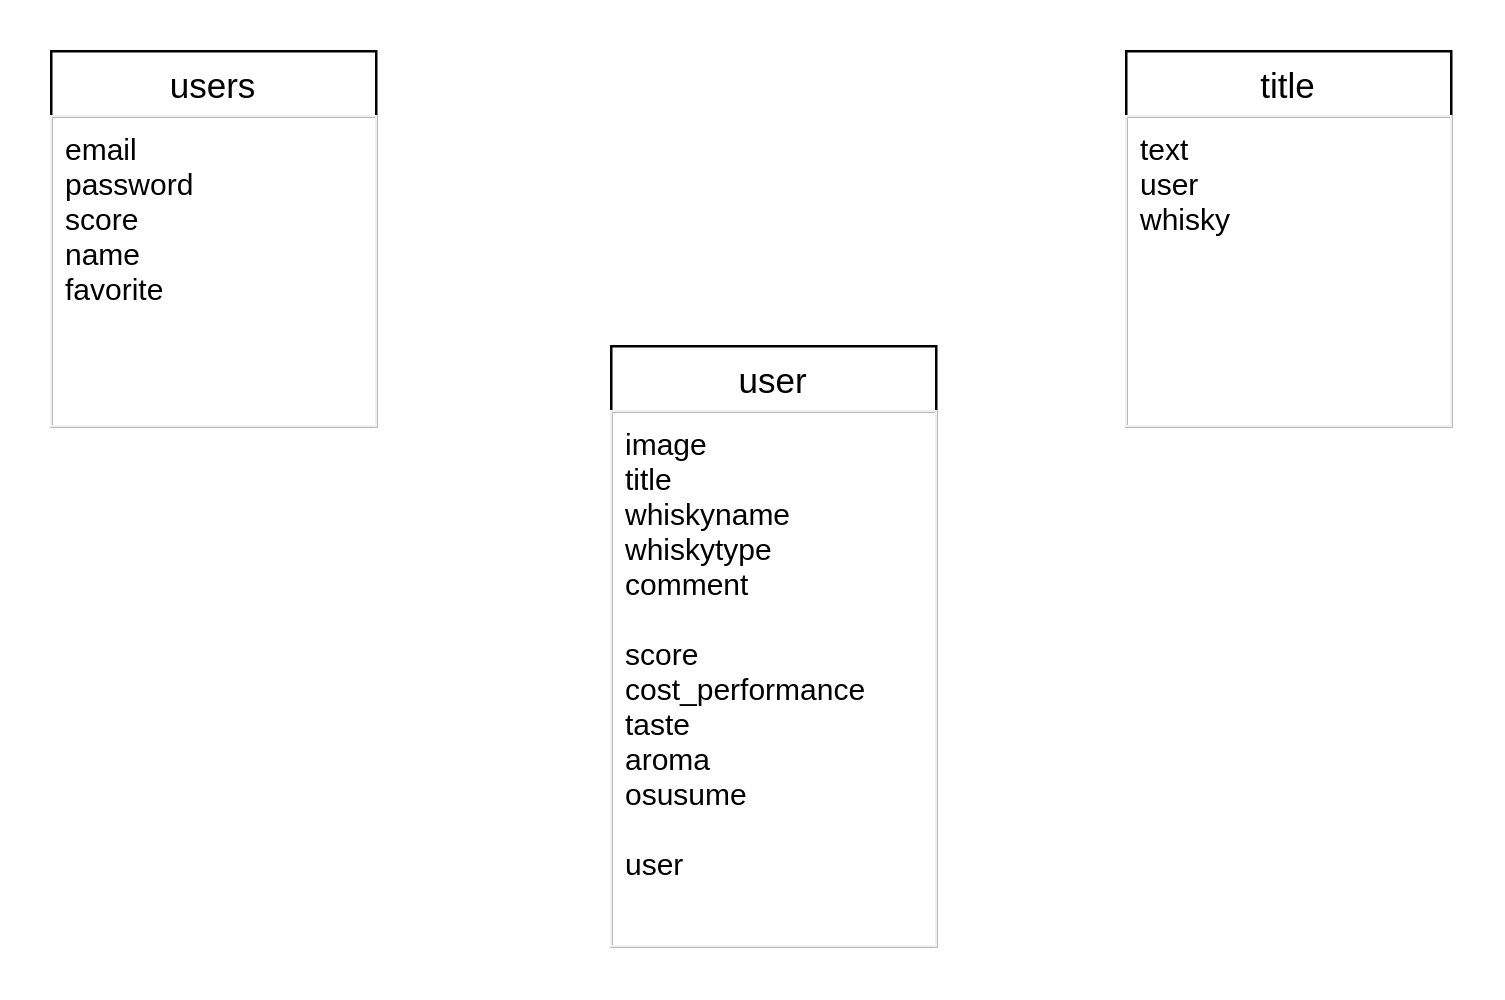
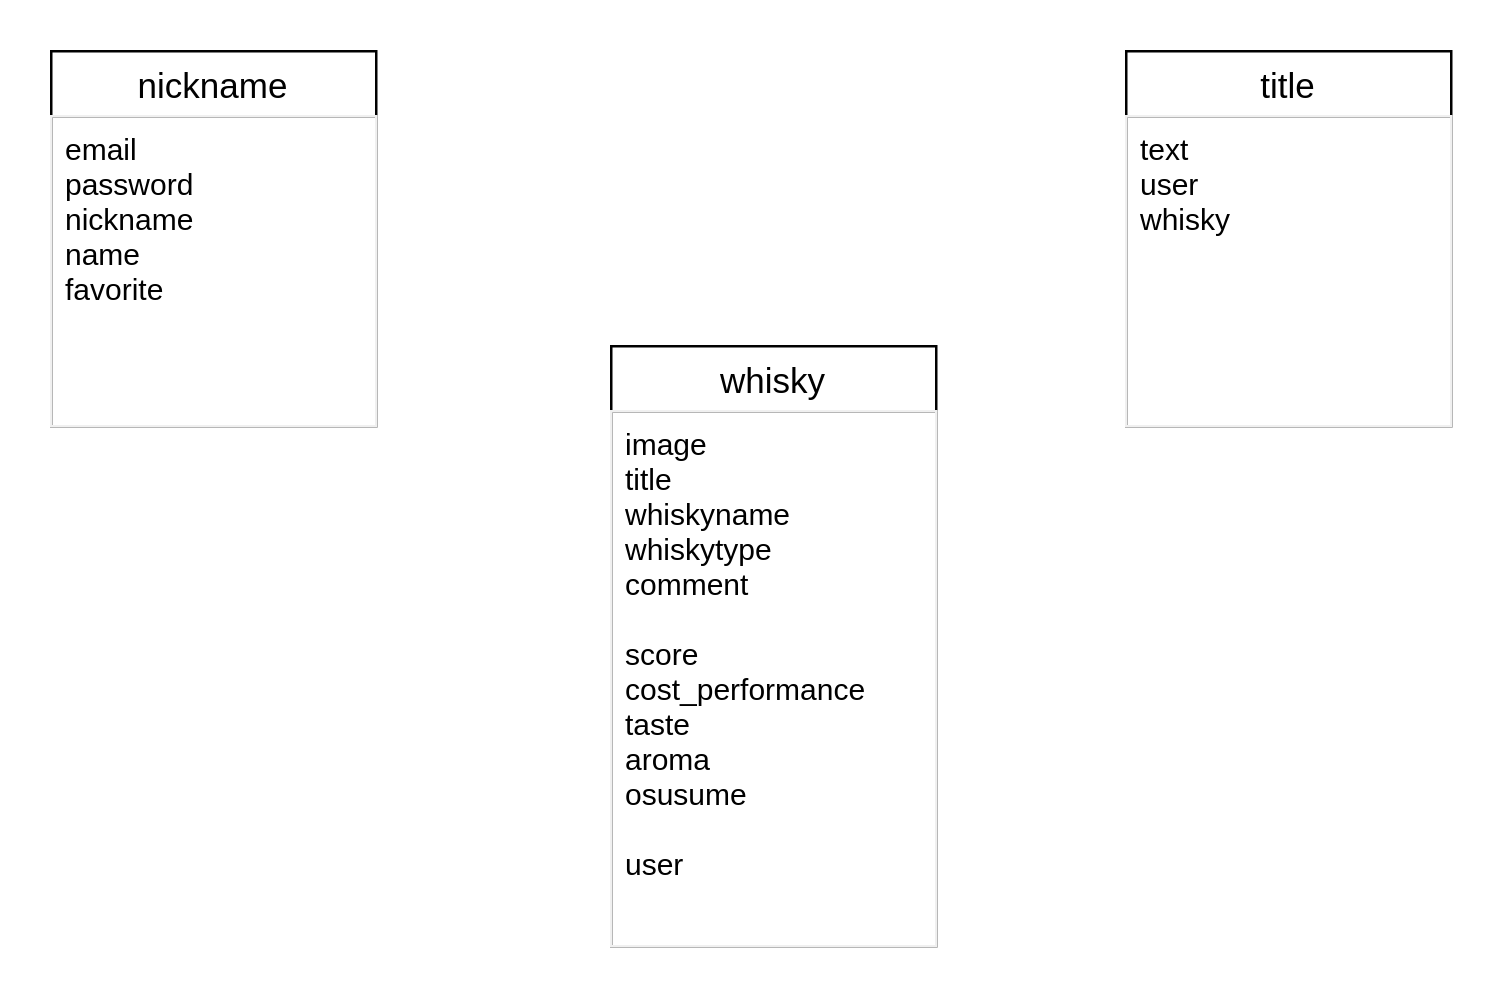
node "users": label "users" -> "nickname"
node "email password score name favorite": label "email password score name favorite" -> "email password nickname name favorite"
node "user": label "user" -> "whisky"
